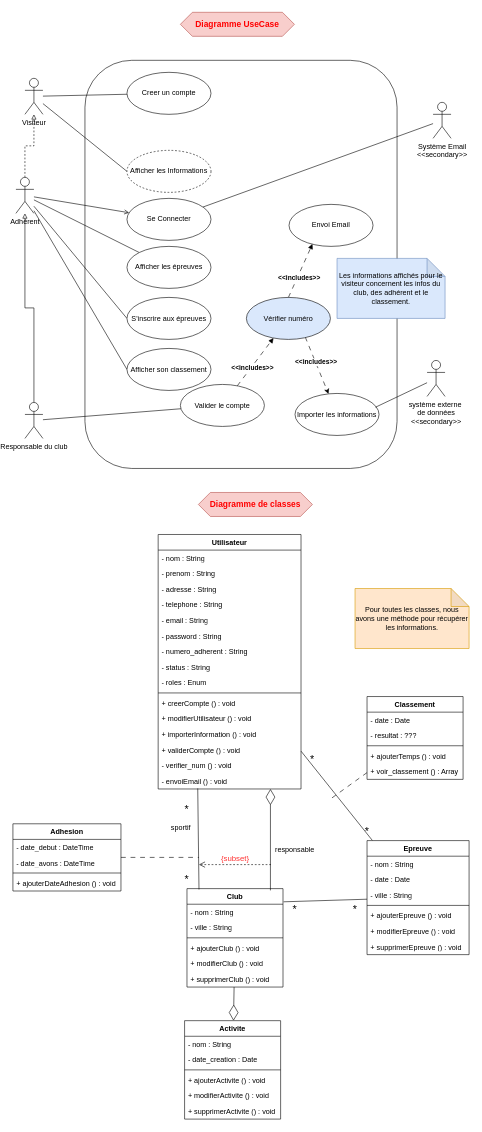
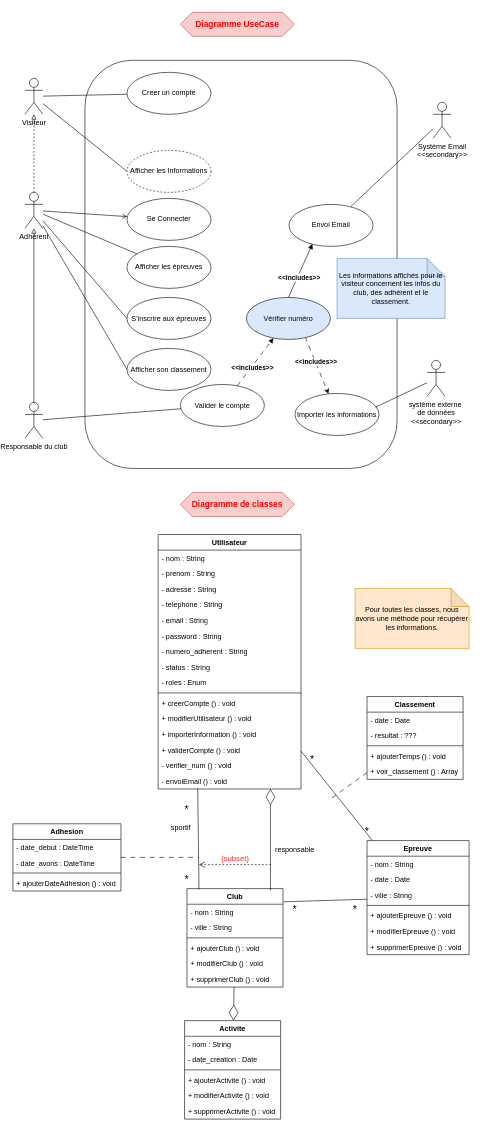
edge "Système Email <<secondary>>" -- "Se Connecter": now "Système Email <<secondary>>" -- "Envoi Email"
node "Adhérent": moved (25, 195) -> (34, 210)
edge "Vérifier numéro" -> "Envoi Email": style dashed -> solid
node "Diagramme de classes": moved (255, 504) -> (237, 504)
